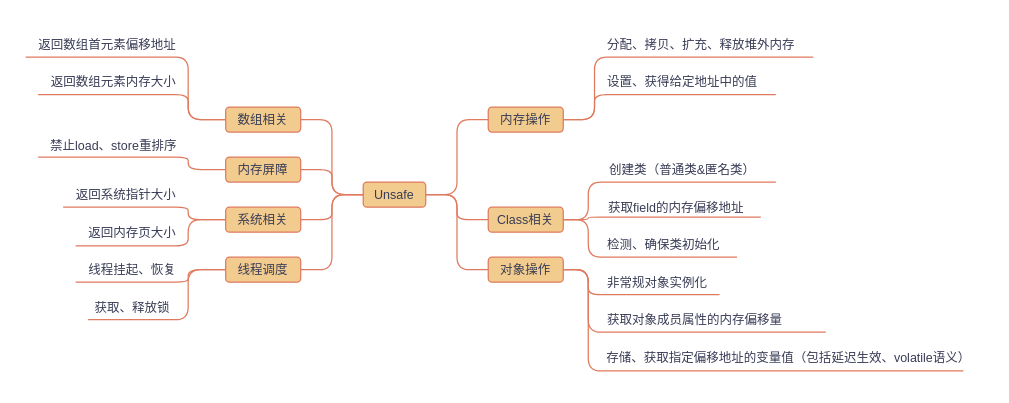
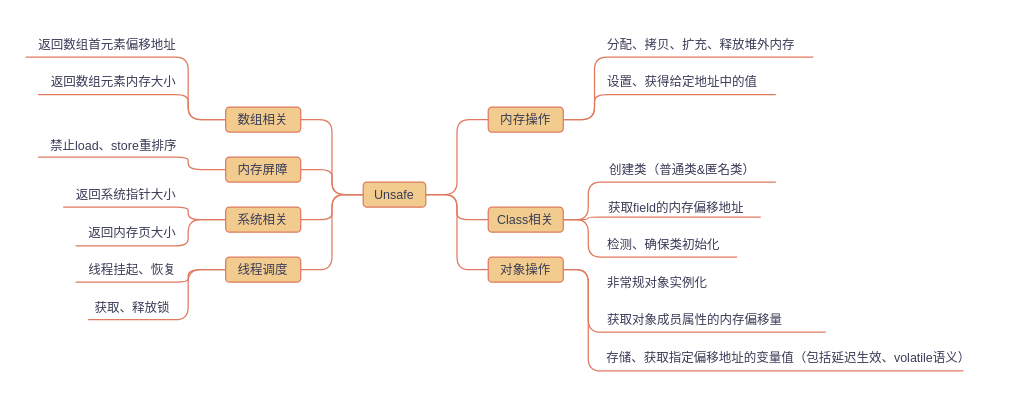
edge "对象操作" -- "非常规对象实例化": removed
